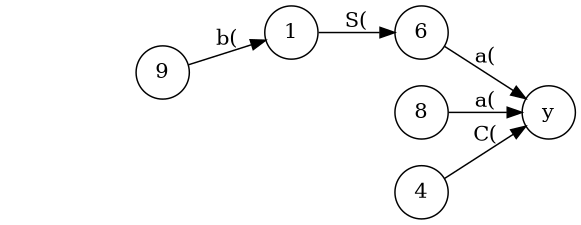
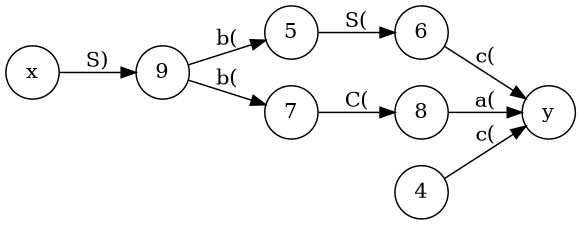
node "1": label "1" -> "5"
edge "6" -> "y": label "a(" -> "c("
node "x": added
node "7": added
edge "4" -> "y": label "C(" -> "c("
